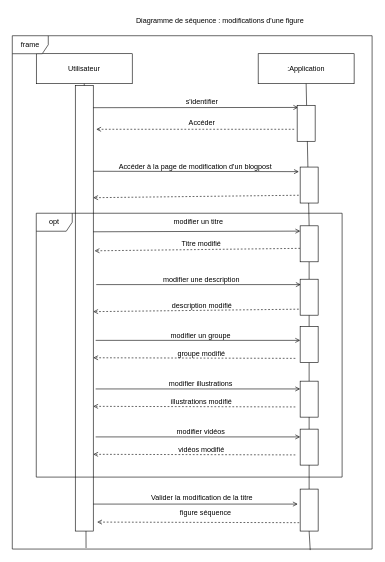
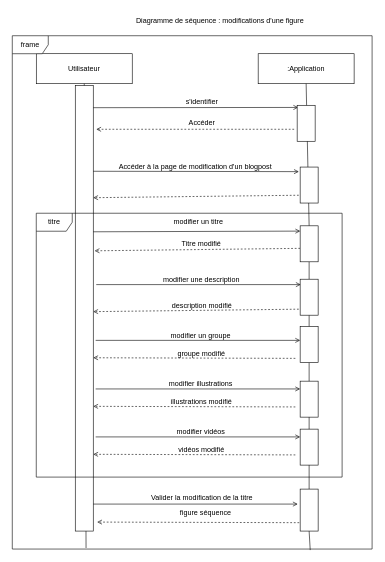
node "opt": label "opt" -> "titre"
